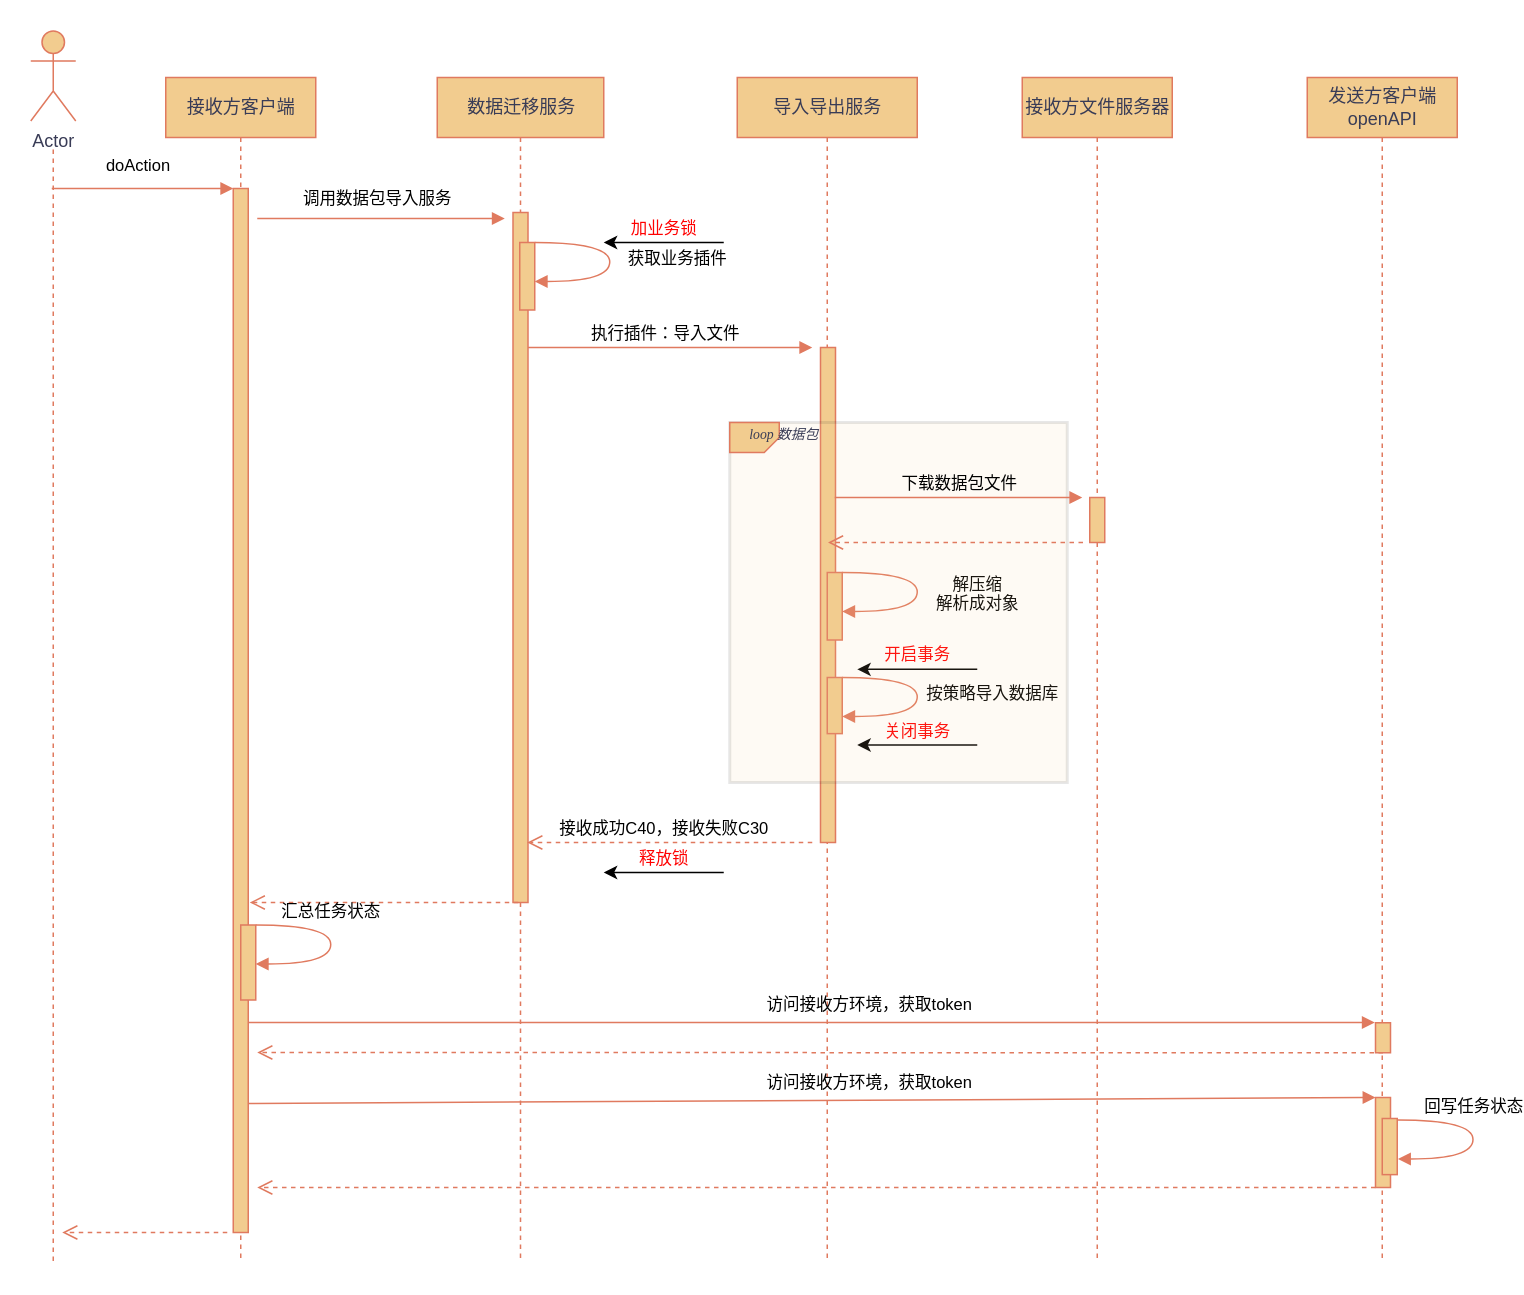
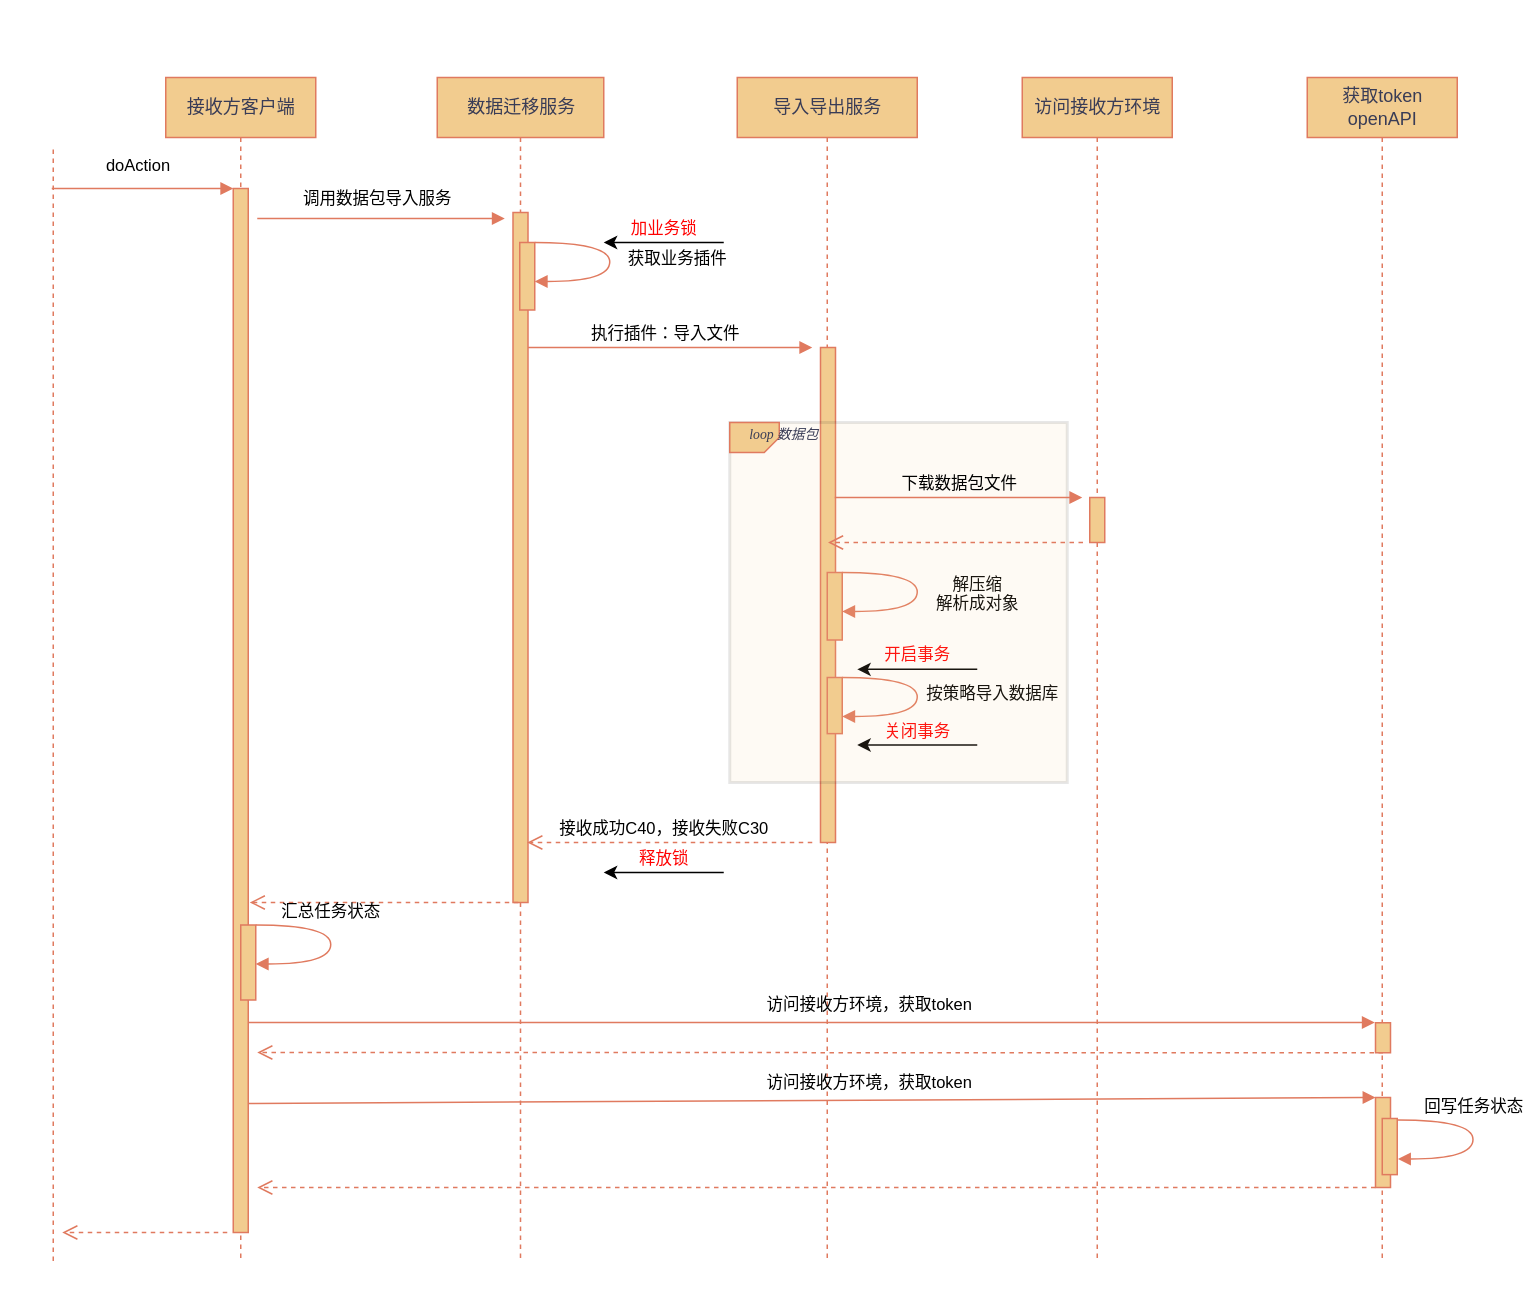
node "Actor": removed
node "接收方文件服务器": label "接收方文件服务器" -> "访问接收方环境"
node "发送方客户端 openAPI": label "发送方客户端 openAPI" -> "获取token openAPI"
